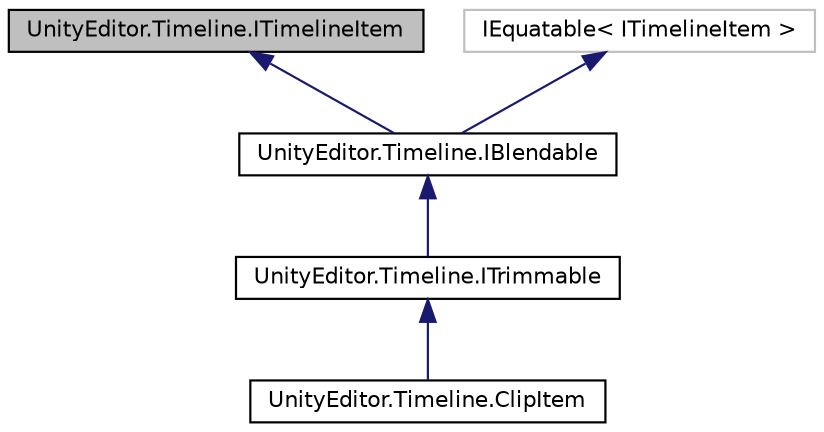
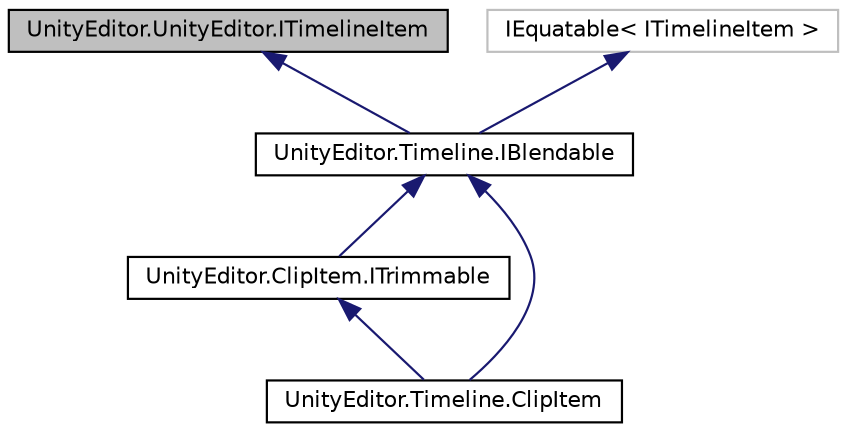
node "UnityEditor.Timeline.ITimelineItem": label "UnityEditor.Timeline.ITimelineItem" -> "UnityEditor.UnityEditor.ITimelineItem"
node "UnityEditor.Timeline.ITrimmable": label "UnityEditor.Timeline.ITrimmable" -> "UnityEditor.ClipItem.ITrimmable"
edge "UnityEditor.Timeline.ClipItem" -> "UnityEditor.Timeline.IBlendable": added
